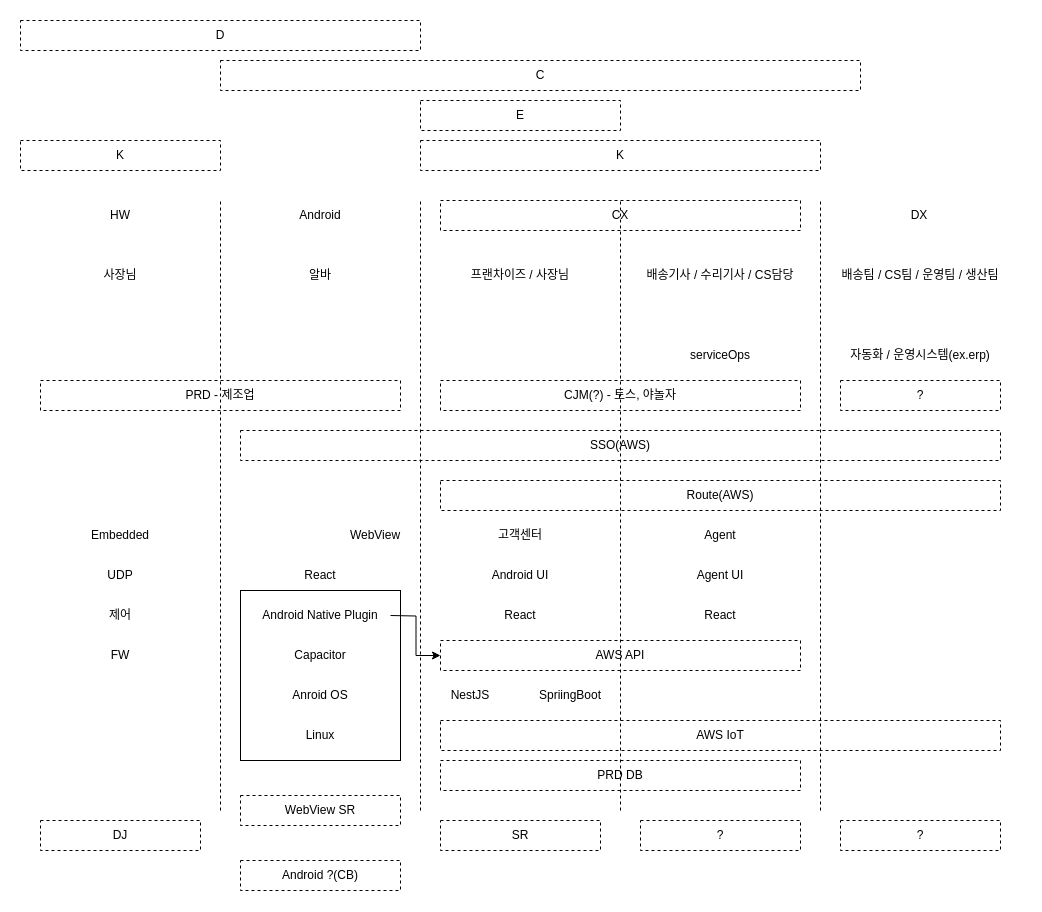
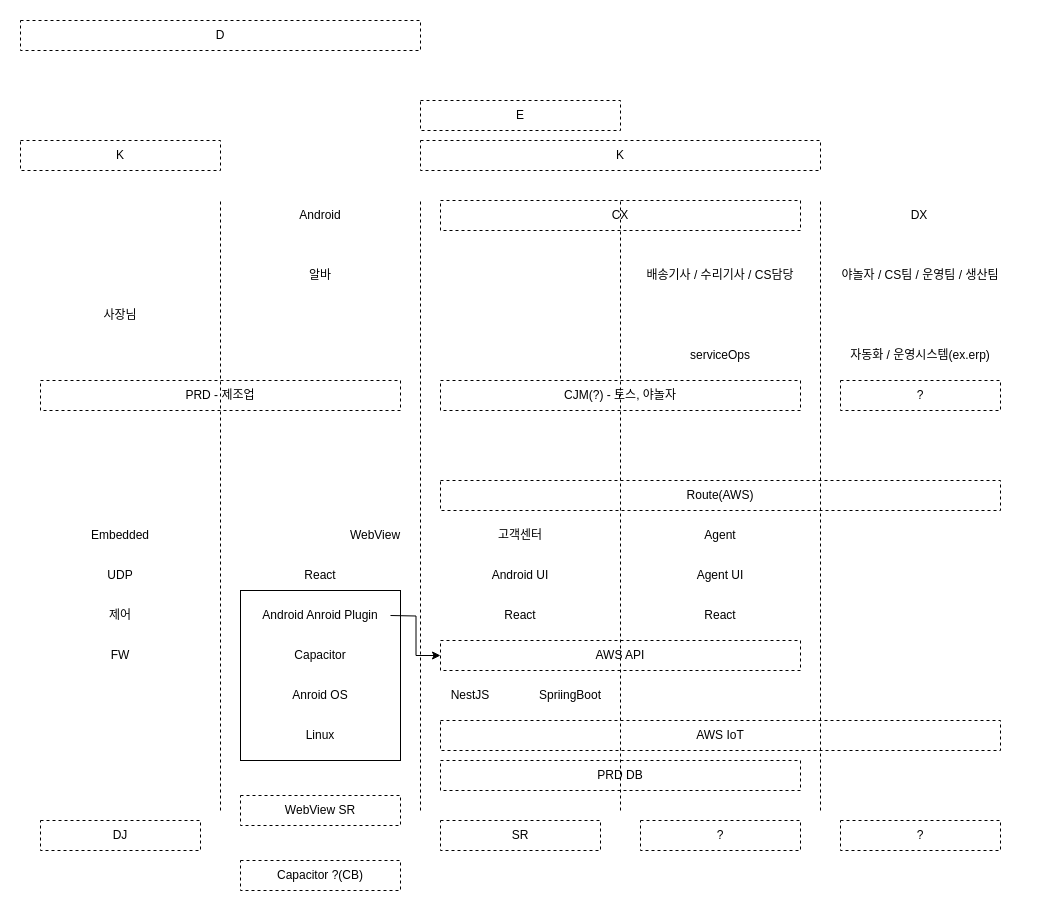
node "C": removed
node "HW": removed
node "사장님": moved (121, 276) -> (121, 316)
node "프랜차이즈 / 사장님": removed
node "배송팀 / CS팀 / 운영팀 / 생산팀": label "배송팀 / CS팀 / 운영팀 / 생산팀" -> "야놀자 / CS팀 / 운영팀 / 생산팀"
node "SSO(AWS)": removed
node "Android Native Plugin": label "Android Native Plugin" -> "Android Anroid Plugin"
node "Android ?(CB)": label "Android ?(CB)" -> "Capacitor ?(CB)"
